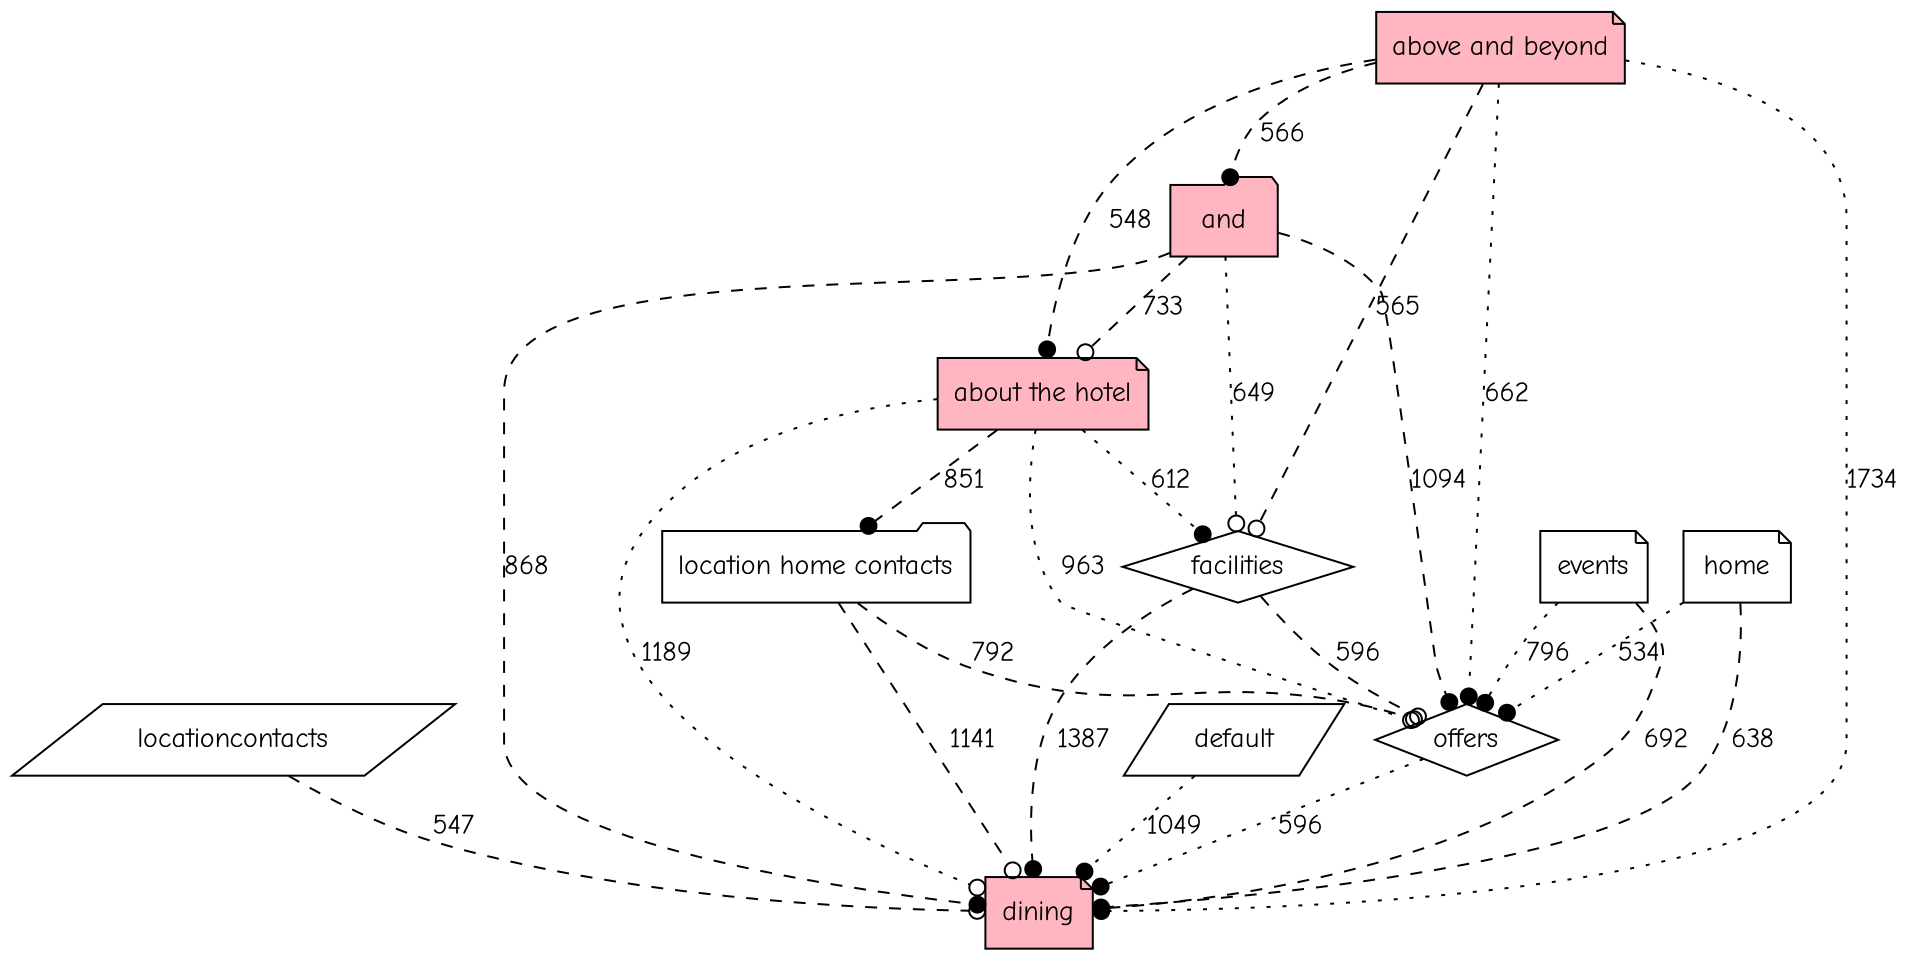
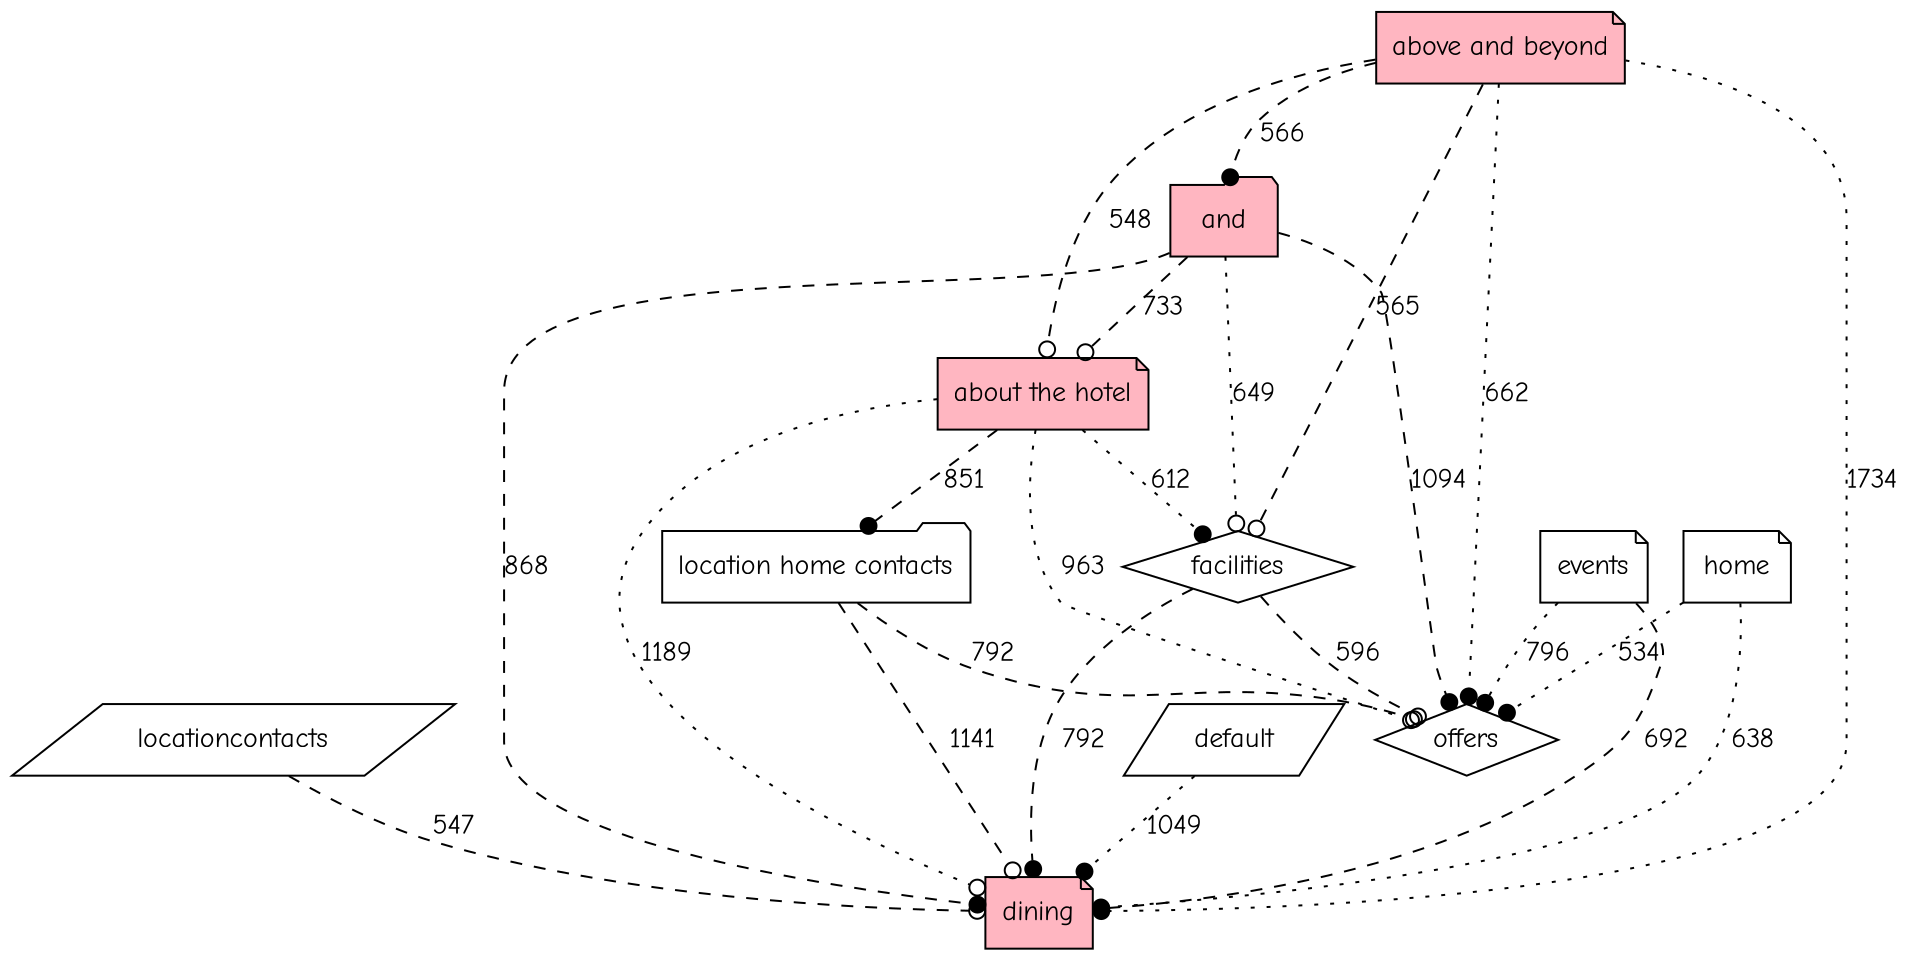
edge "above and beyond" -> "about the hotel": arrowhead dot -> odot
edge "facilities" -> "dining": label "1387" -> "792"
edge "offers" -> "dining": removed, label "596"
edge "home" -> "dining": style dashed -> dotted
